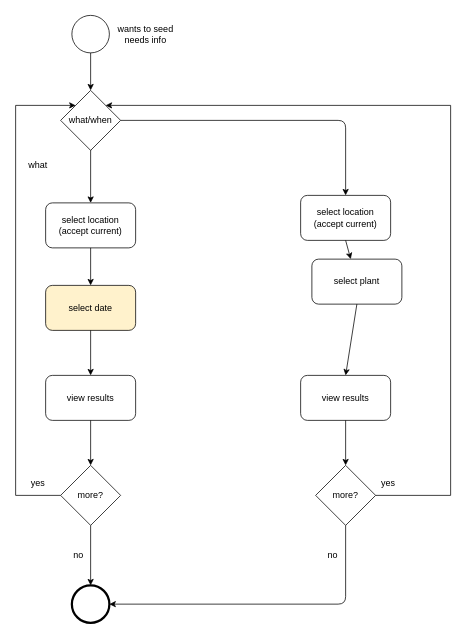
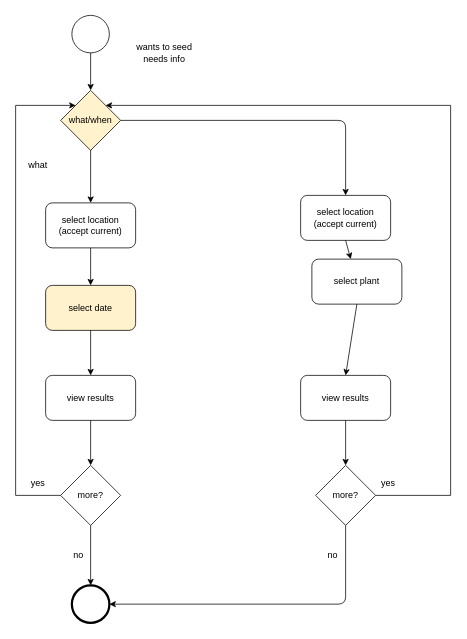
node "wants to seed needs info": moved (146, 34) -> (164, 53)
node "what/when": fillcolor #ffffff -> #fff2cc
